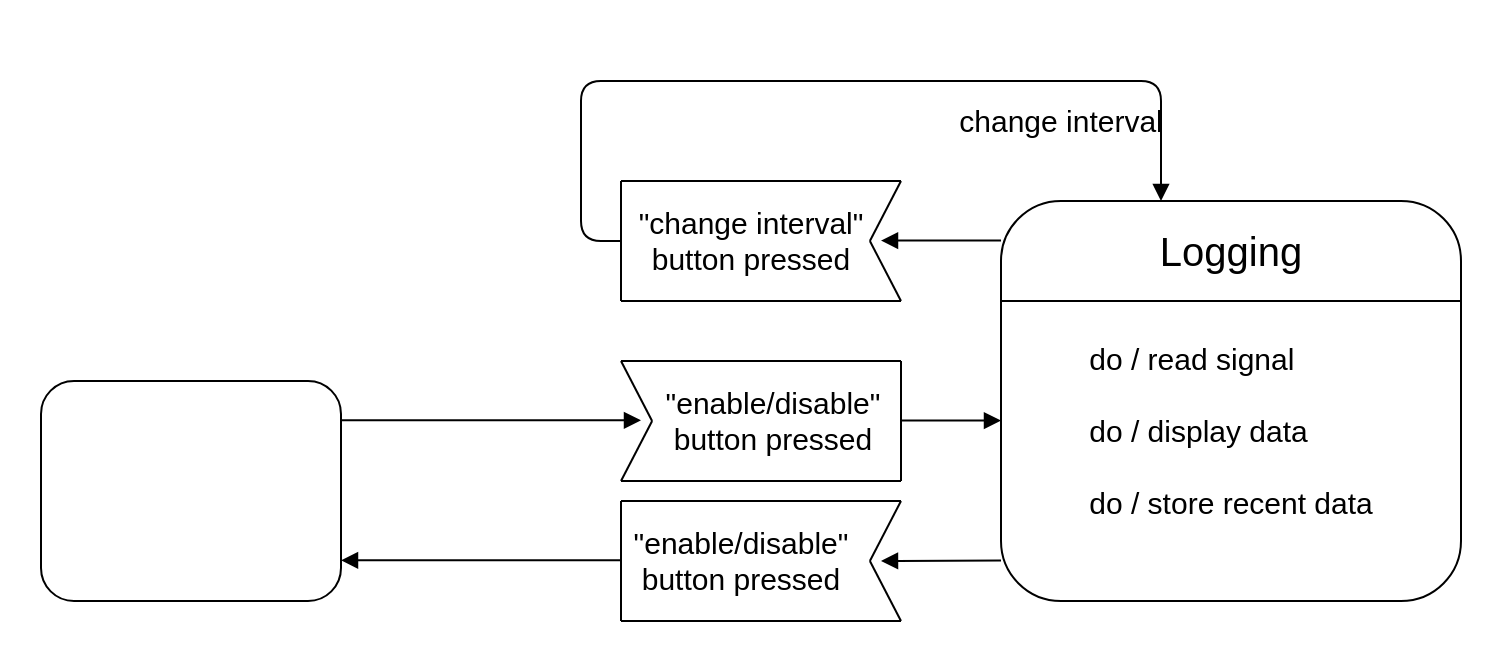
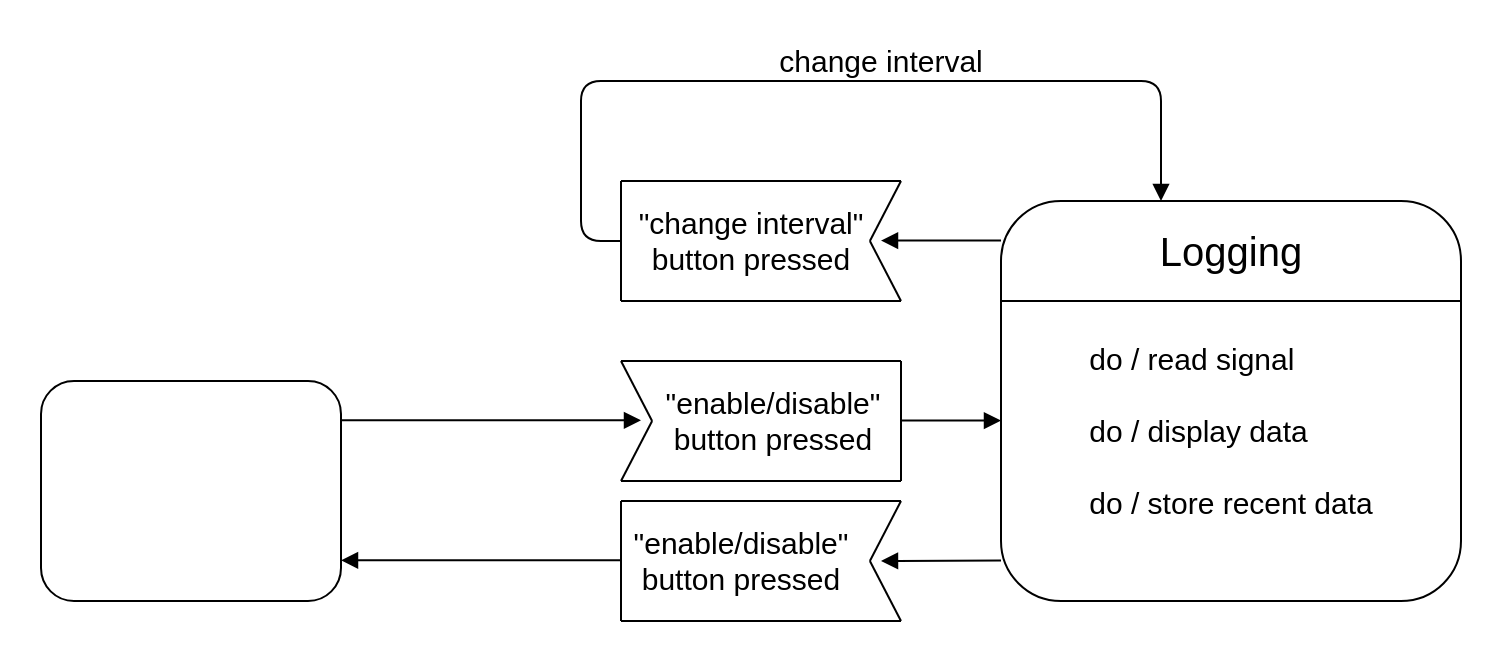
node "change interval": moved (1061, 121) -> (881, 61)
